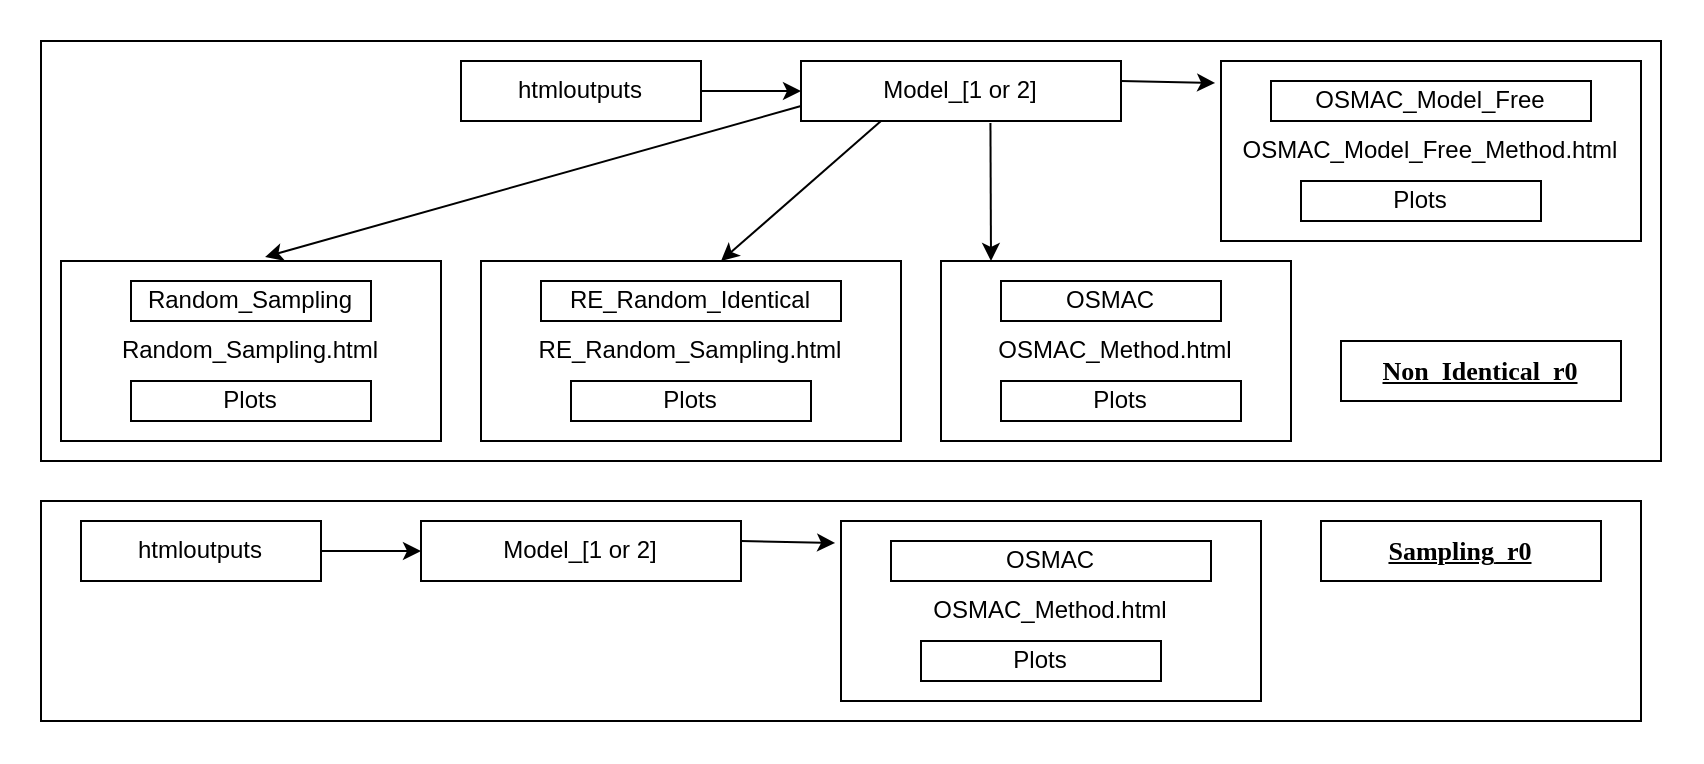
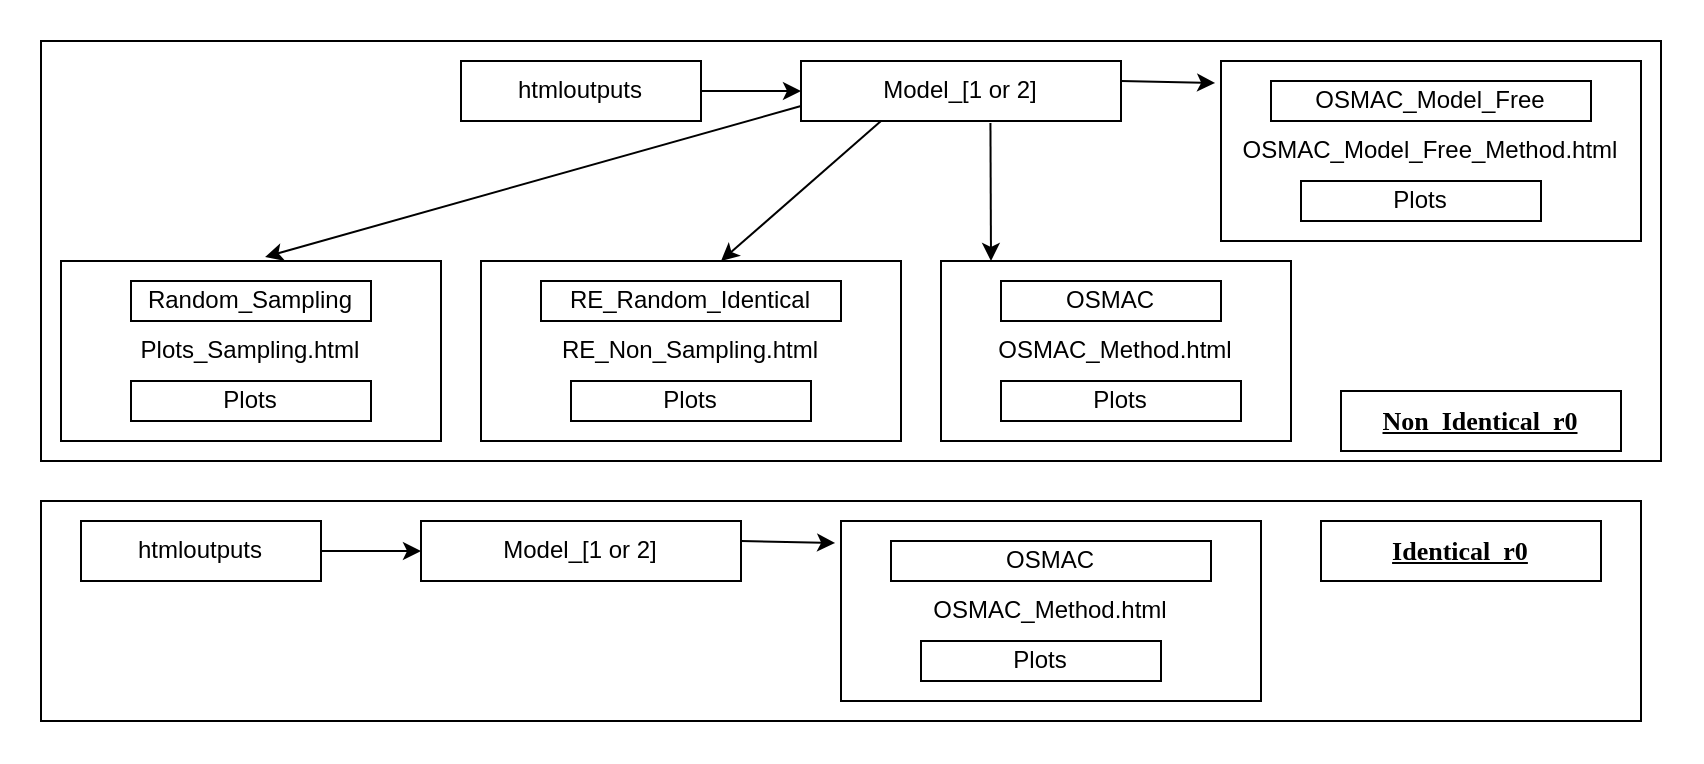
node "Random_Sampling.html": label "Random_Sampling.html" -> "Plots_Sampling.html"
node "RE_Random_Sampling.html": label "RE_Random_Sampling.html" -> "RE_Non_Sampling.html"
node "Non_Identical_r0": moved (1481, 371) -> (1481, 421)
node "Sampling_r0": label "Sampling_r0" -> "Identical_r0"
